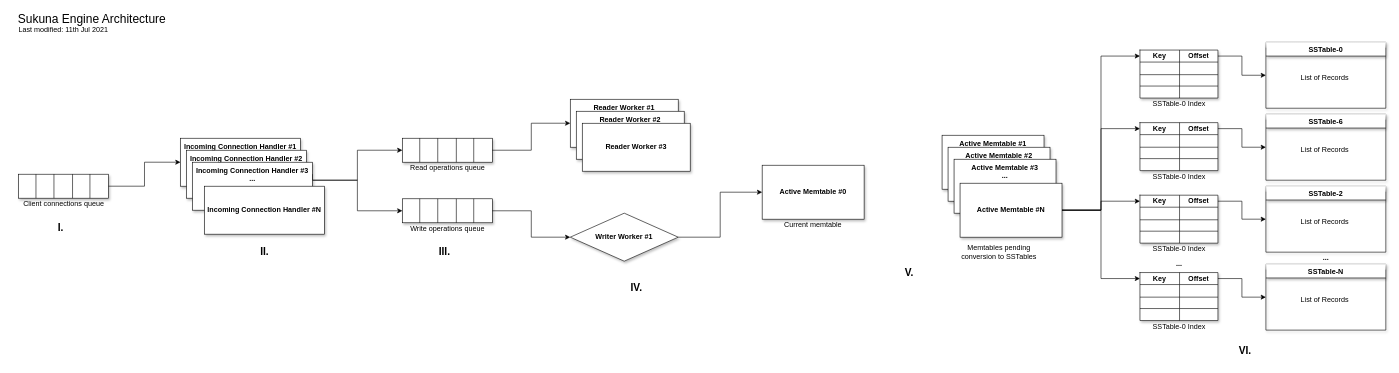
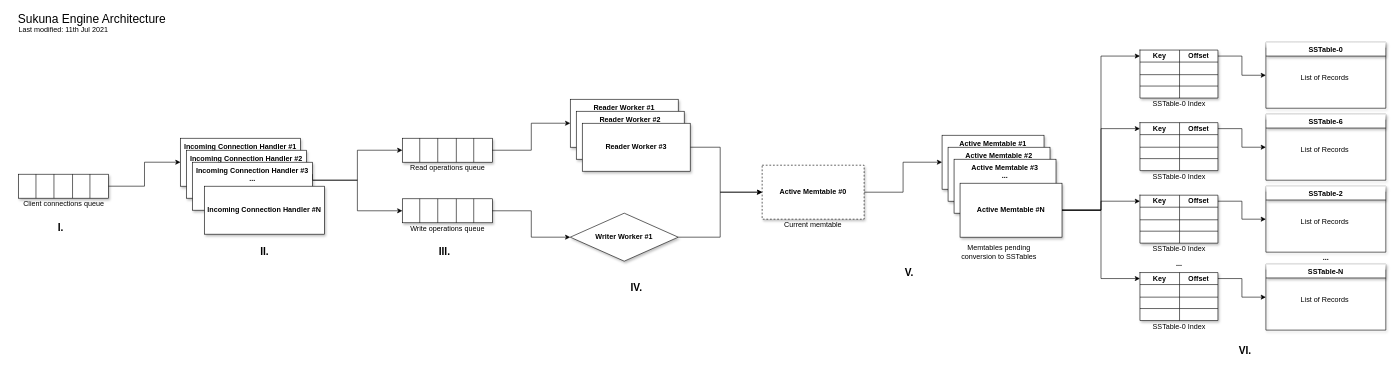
edge "Reader Worker #3" -> "Active Memtable #0": added
edge "Active Memtable #0" -> "Active Memtable #1": added
node "Active Memtable #0": style solid -> dashed
